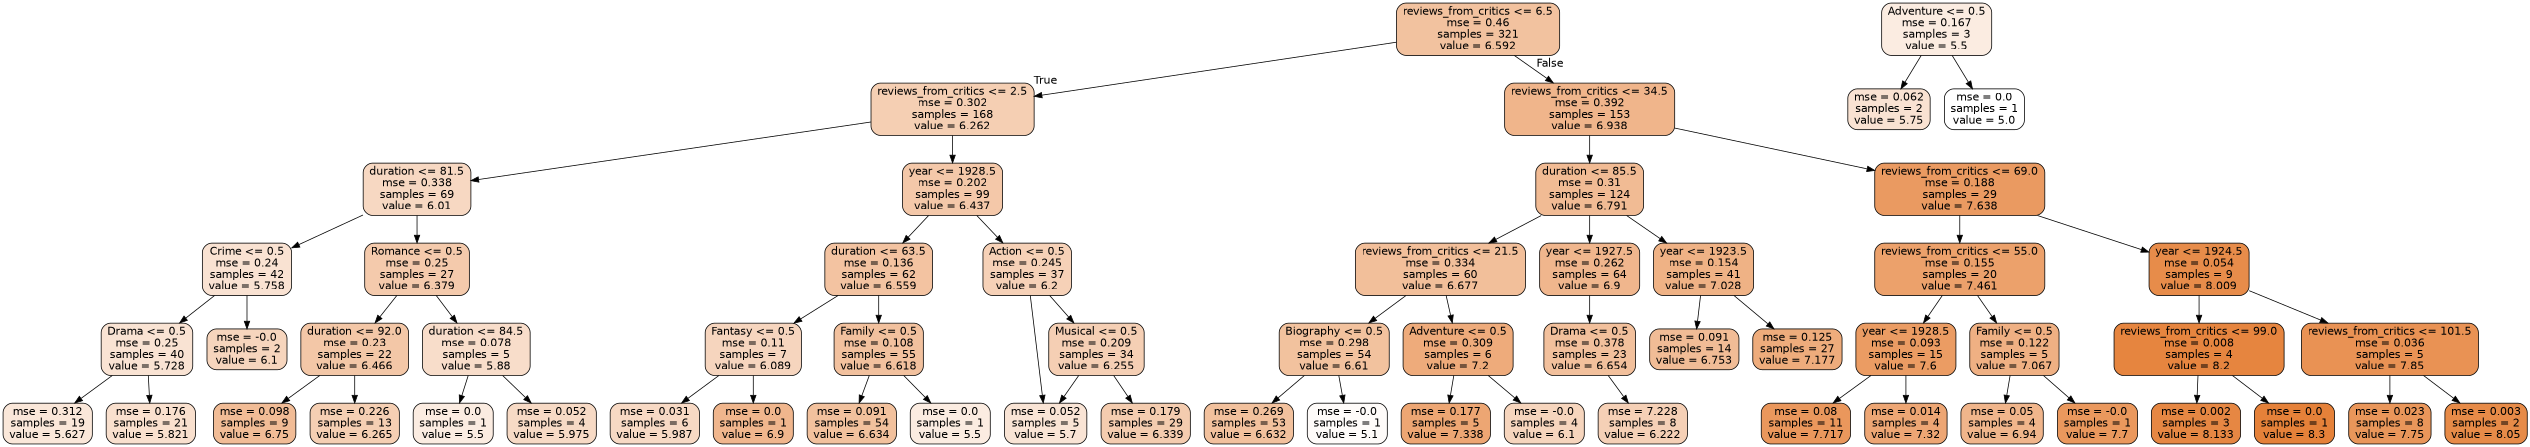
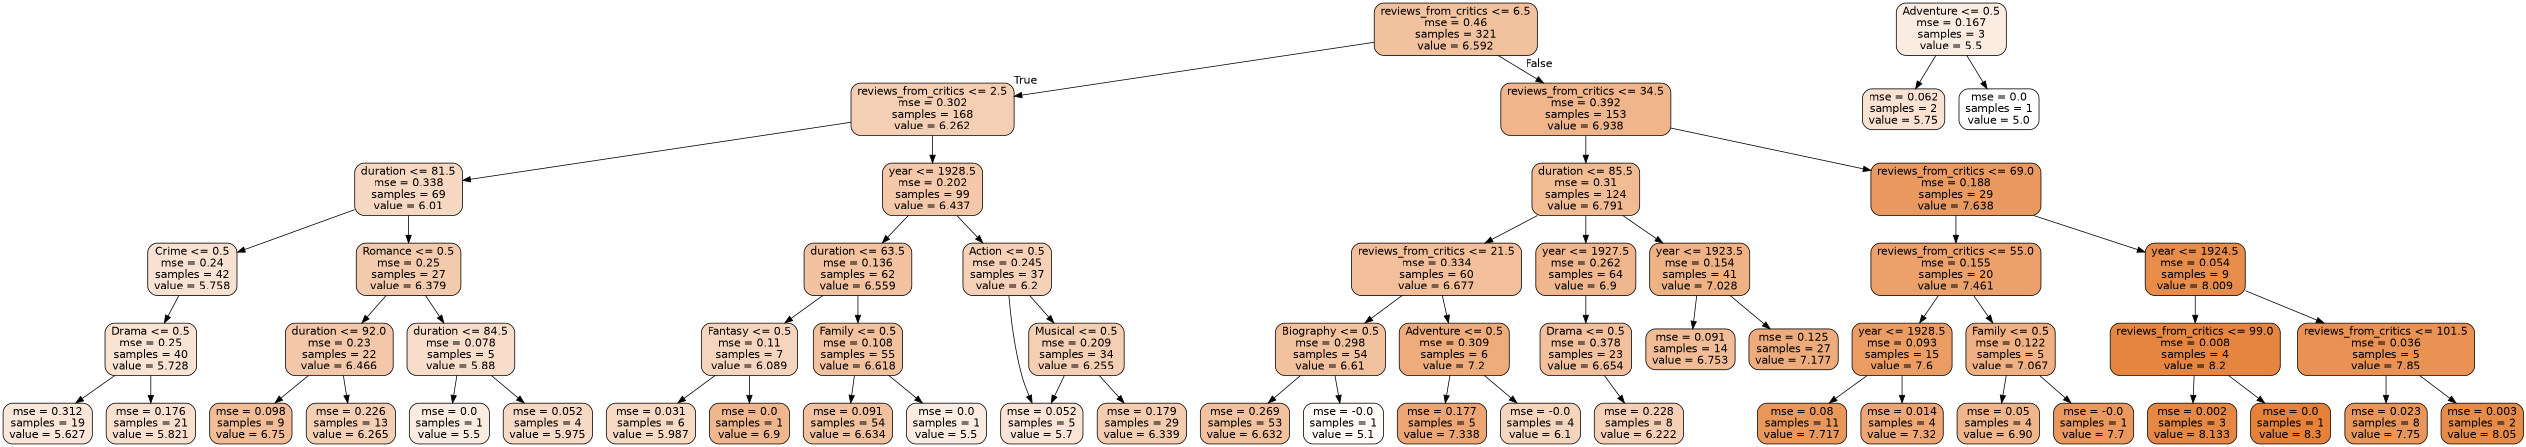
node "mse = -0.0 samples = 2 value = 6.1": removed
node "mse = 7.228 samples = 8 value = 6.222": label "mse = 7.228 samples = 8 value = 6.222" -> "mse = 0.228 samples = 8 value = 6.222"
node "mse = 0.05 samples = 4 value = 6.94": label "mse = 0.05 samples = 4 value = 6.94" -> "mse = 0.05 samples = 4 value = 6.90"
